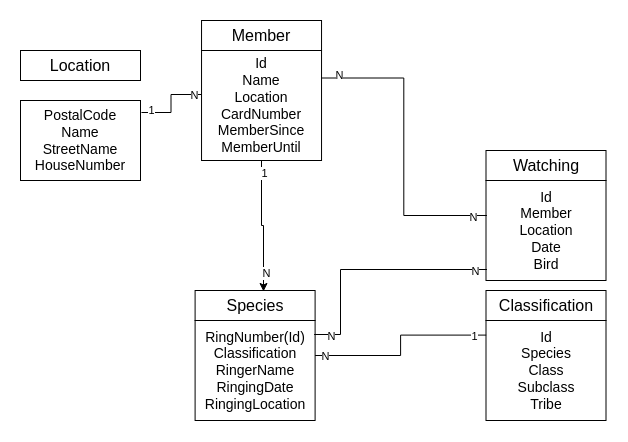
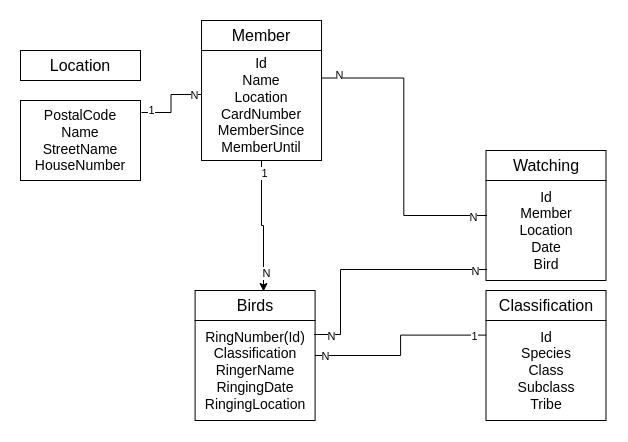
node "Species": label "Species" -> "Birds"
